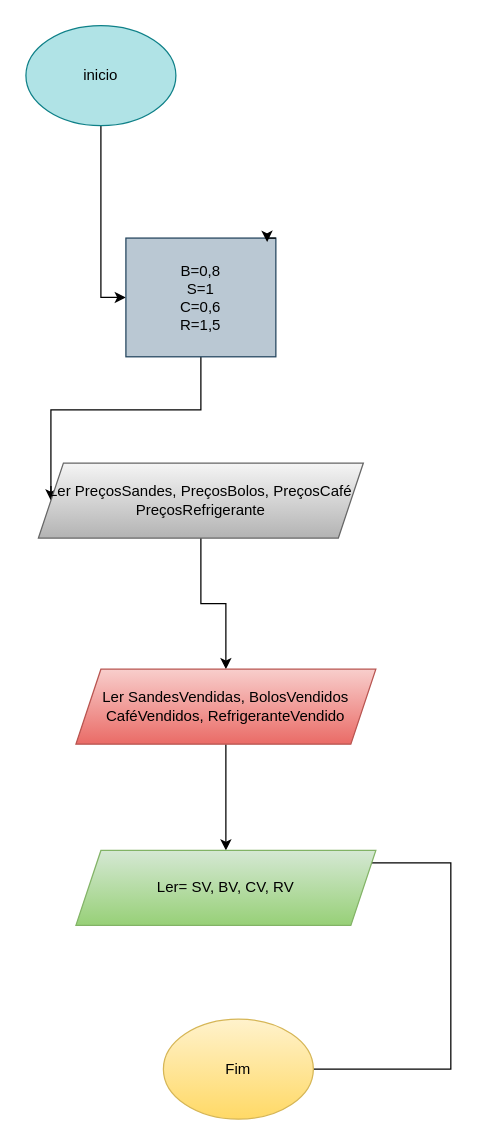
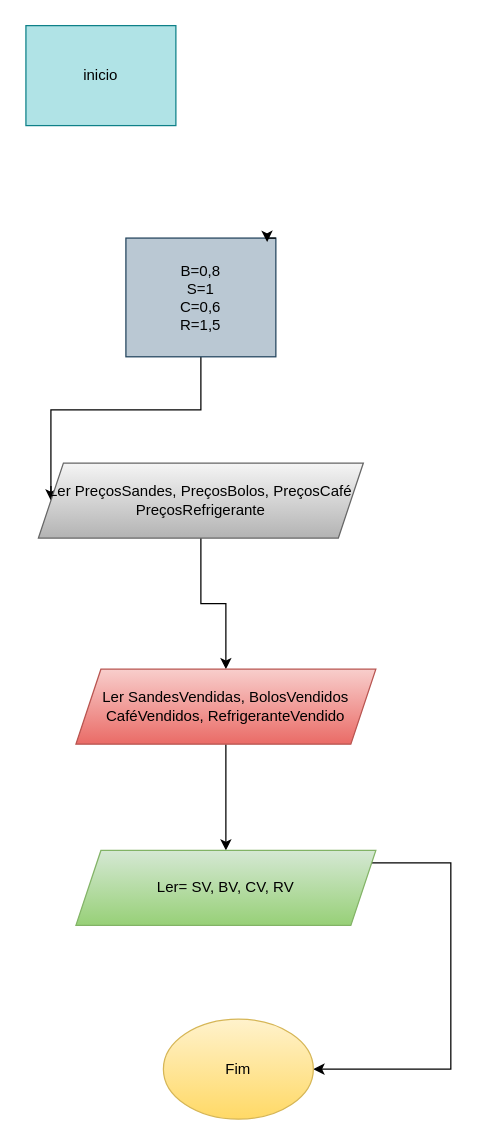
node "inicio": shape ellipse -> rectangle
edge "inicio" -> "B=0,8 S=1 C=0,6 R=1,5": removed
edge "Ler= SV, BV, CV, RV" -- "Fim": arrowhead none -> classic
